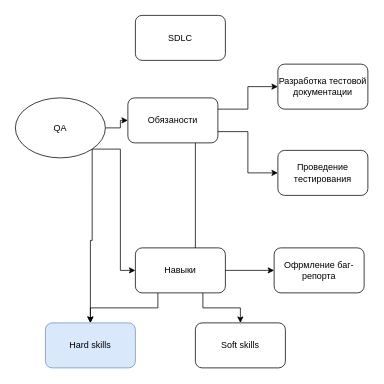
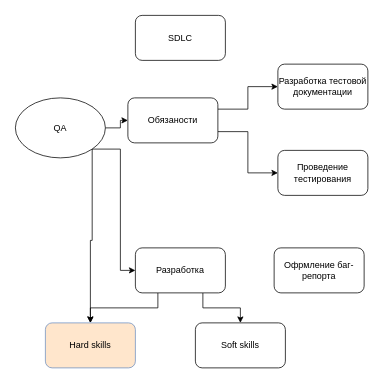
edge "Обязаности" -> "Офрмление баг-репорта": removed
node "Навыки": label "Навыки" -> "Разработка"
node "Hard skills": fillcolor #dae8fc -> #ffe6cc
